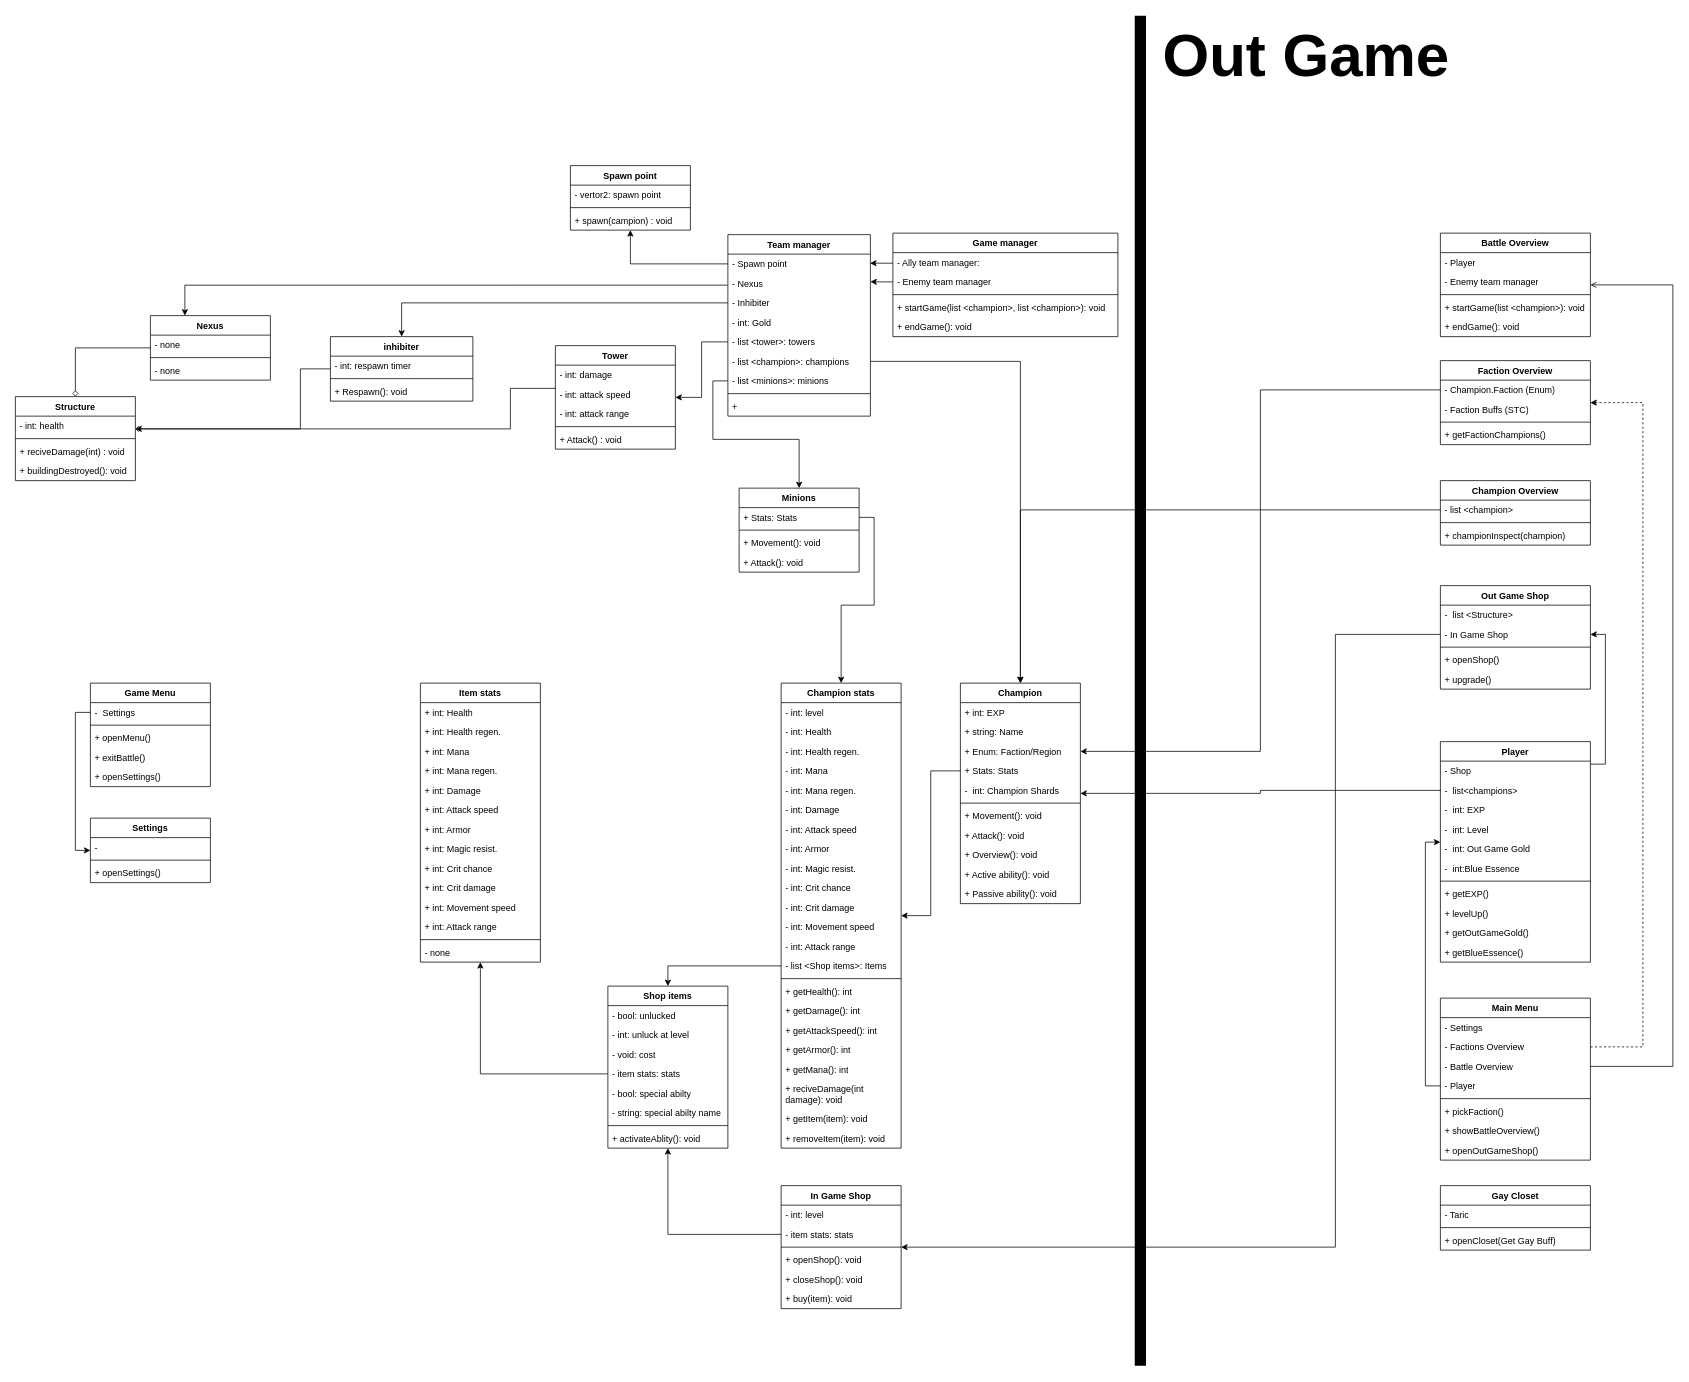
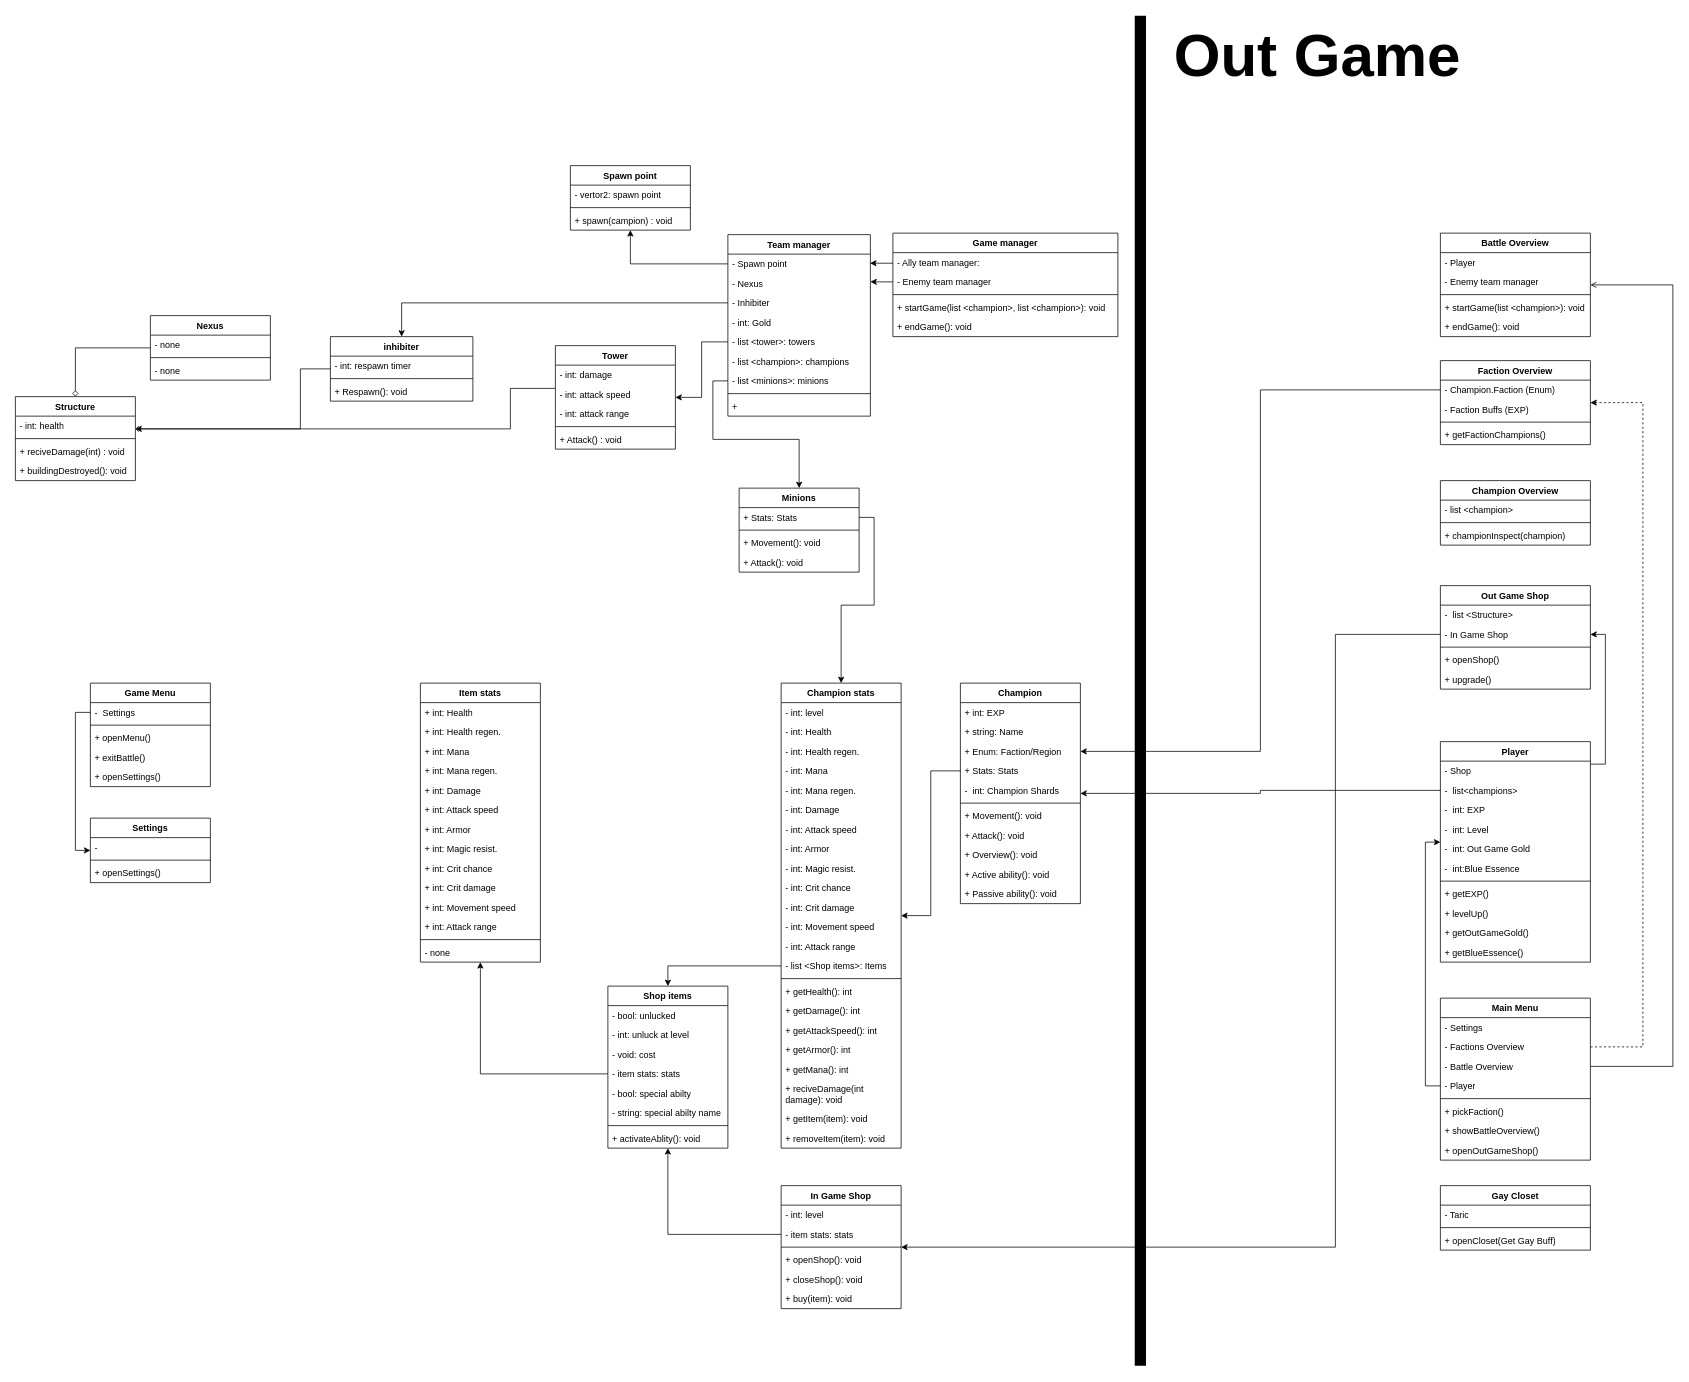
node "Out Game": moved (1313, 53) -> (1324, 53)
edge "- Nexus" -> "Nexus": removed
edge "- list <champion>: champions" -> "Champion": removed
node "- Faction Buffs (STC)": label "- Faction Buffs (STC)" -> "- Faction Buffs (EXP)"
edge "- list <champion>" -> "Champion": removed
